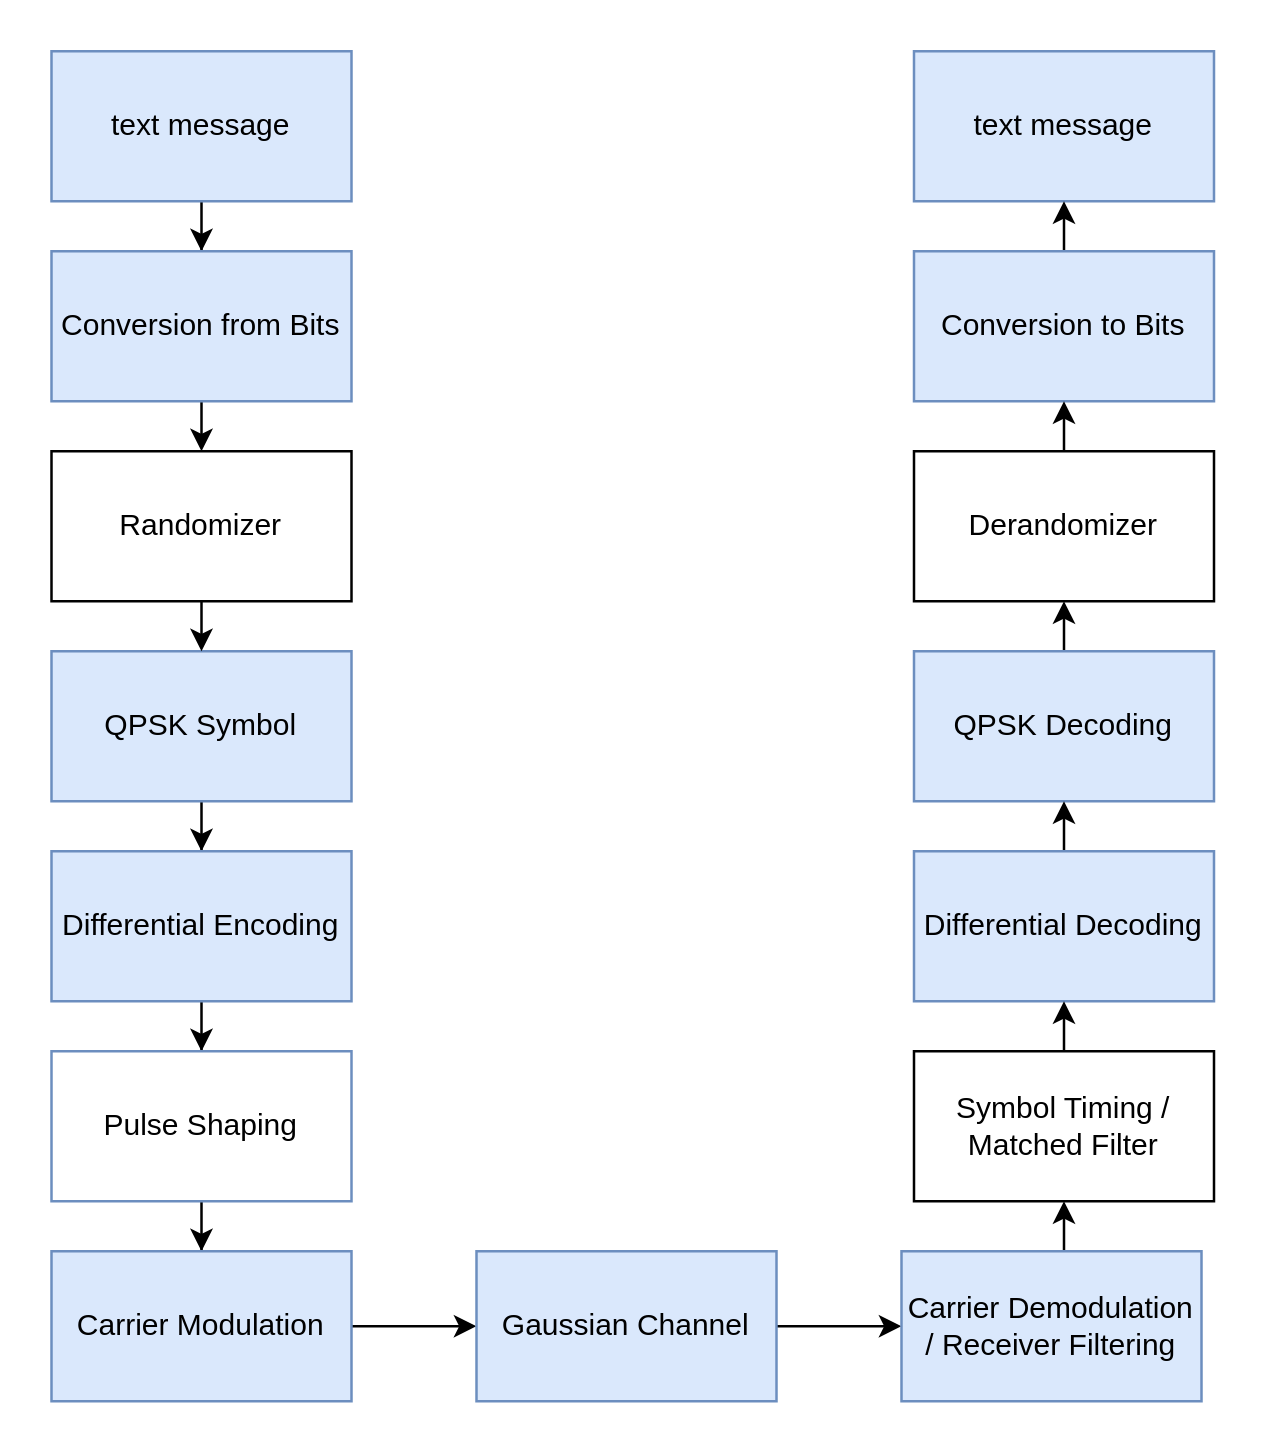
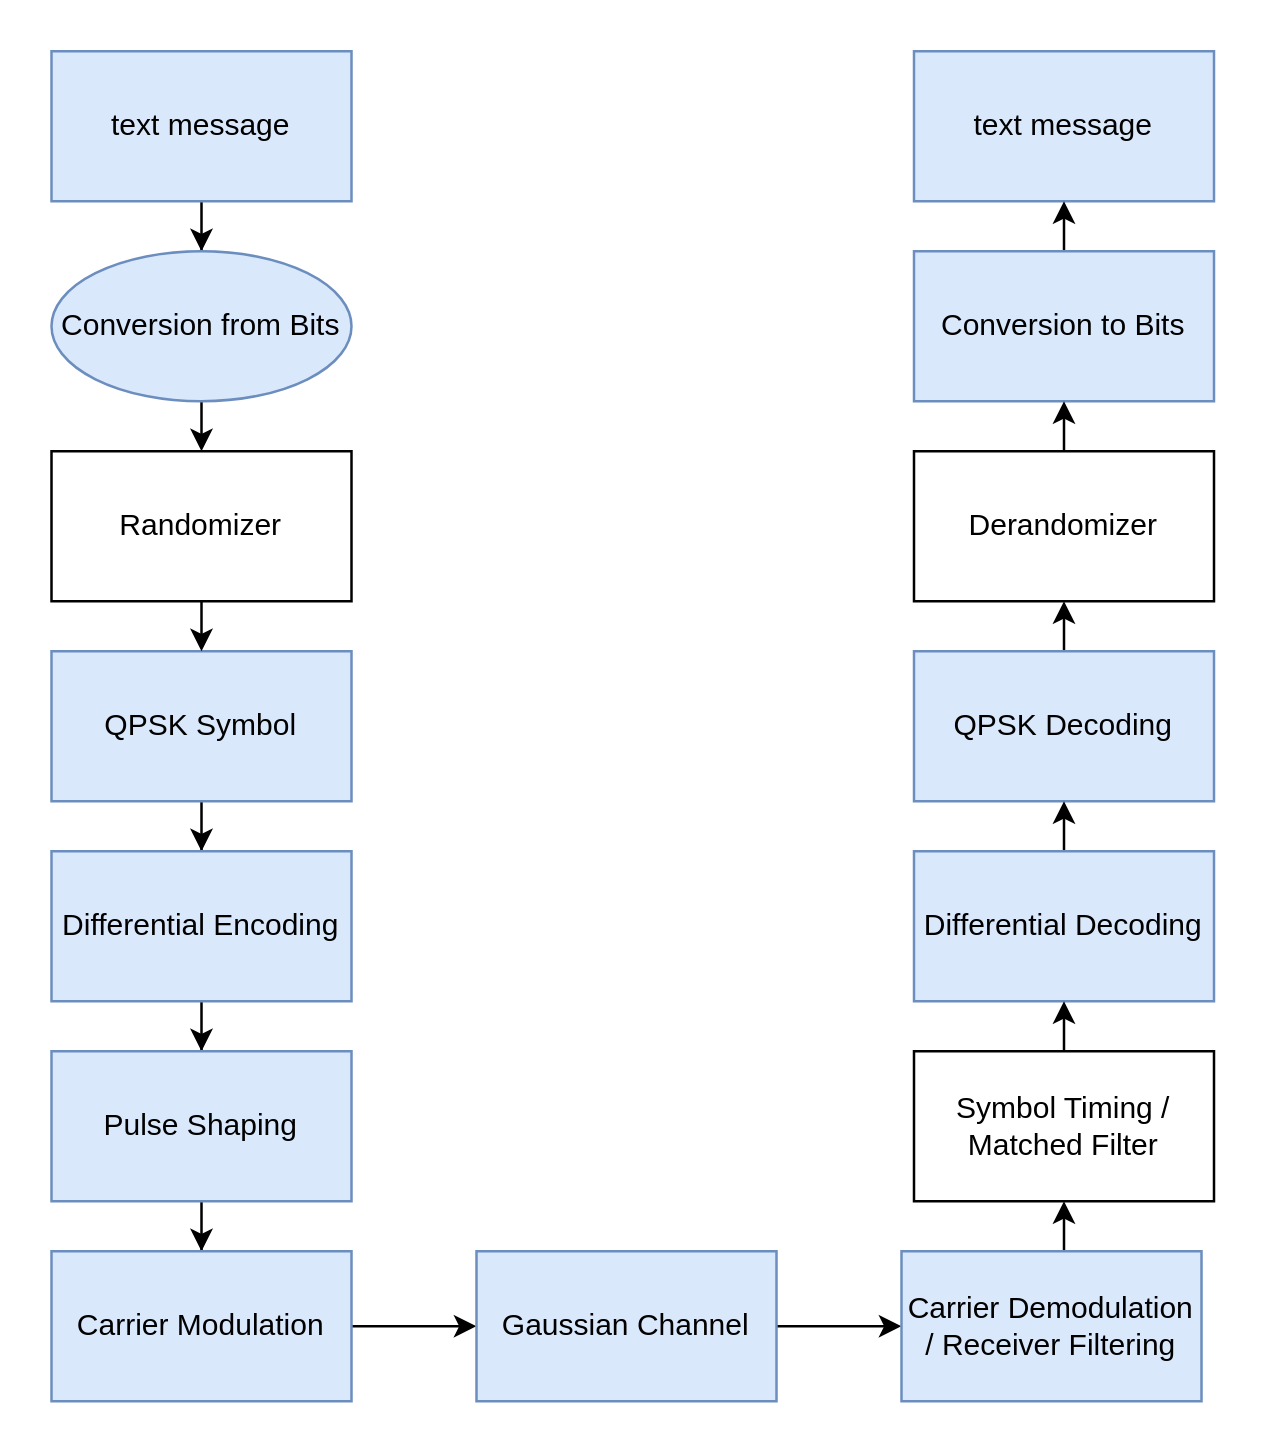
node "Conversion from Bits": shape rectangle -> ellipse
node "Pulse Shaping": fillcolor #ffffff -> #dae8fc
